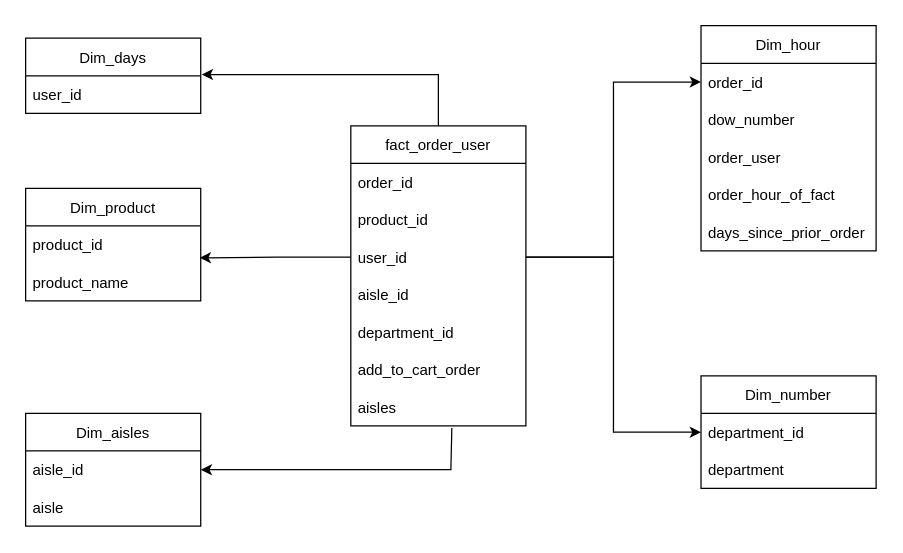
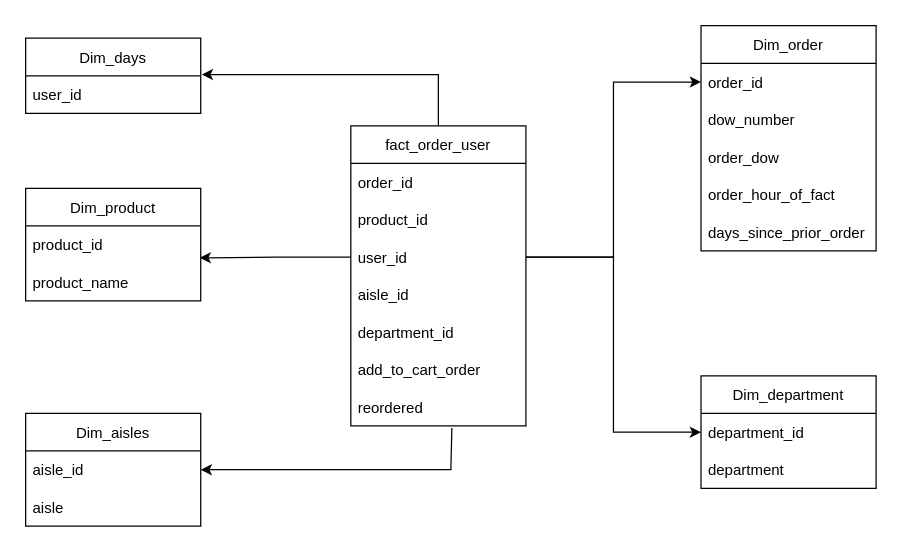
node "Dim_hour": label "Dim_hour" -> "Dim_order"
node "order_user": label "order_user" -> "order_dow"
node "Dim_number": label "Dim_number" -> "Dim_department"
node "aisles": label "aisles" -> "reordered"
